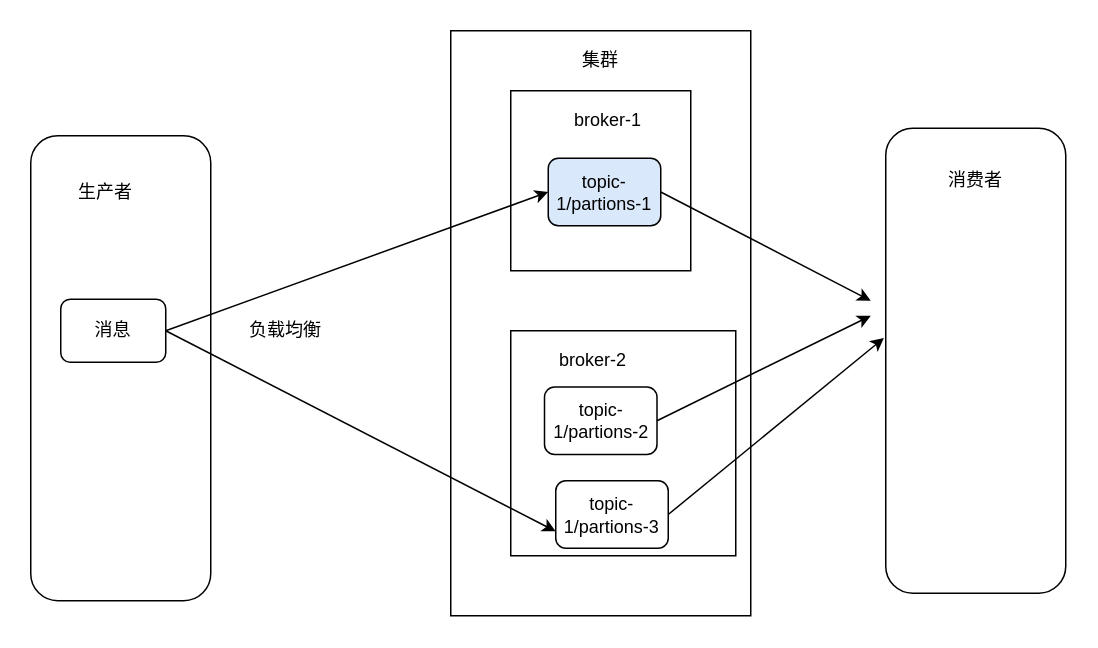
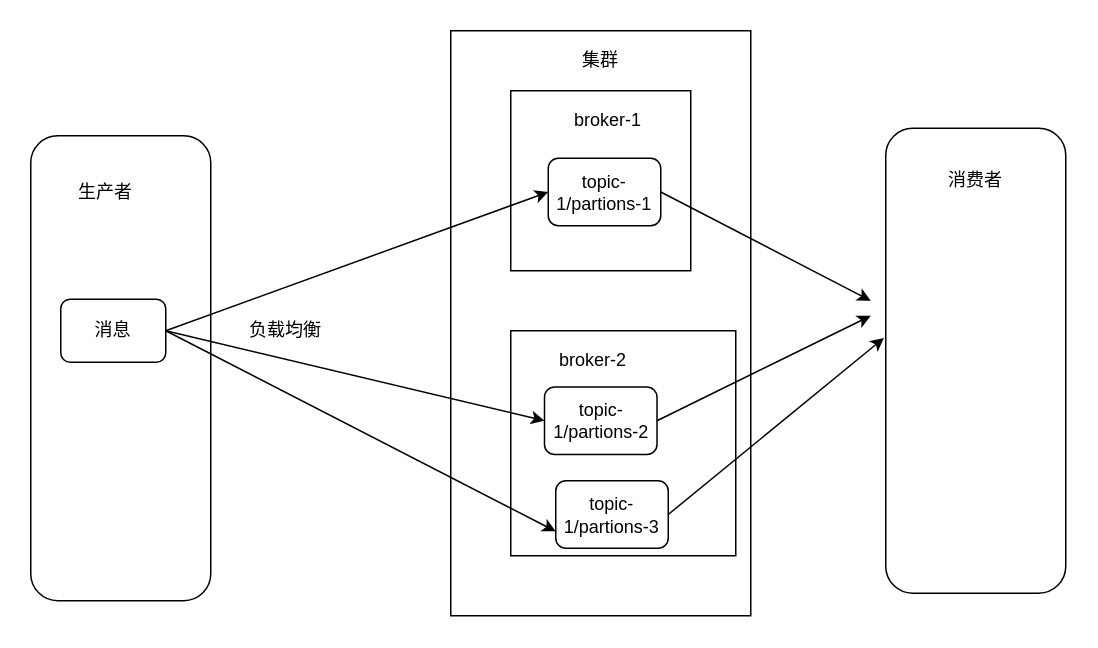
node "topic-1/partions-1": fillcolor #dae8fc -> #ffffff
edge "消息" -> "topic-1/partions-2": added
